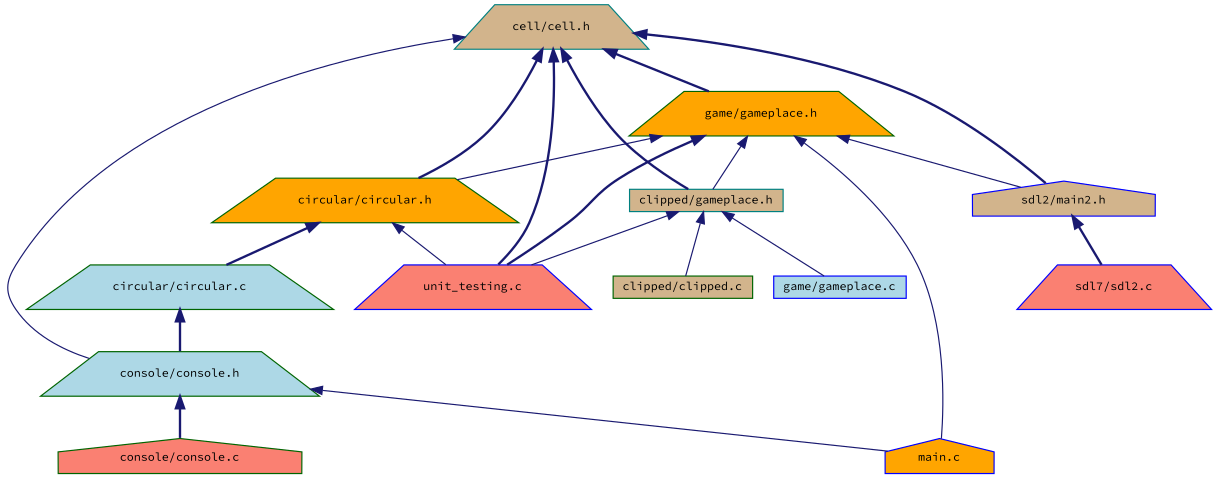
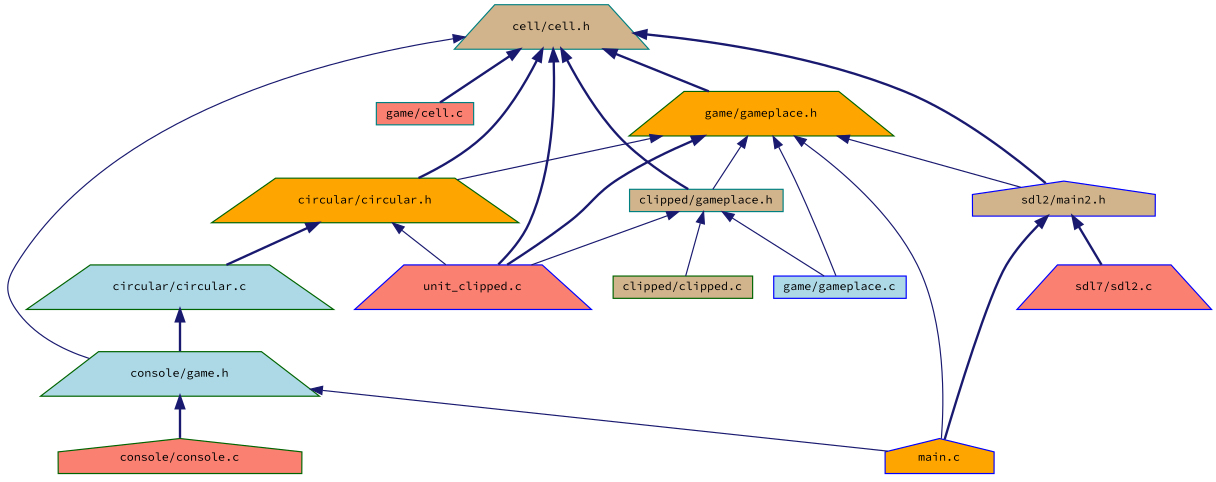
node "game/cell.c": added
edge "game/gameplace.c" -> "game/gameplace.h": added
node "unit_testing.c": label "unit_testing.c" -> "unit_clipped.c"
edge "main.c" -> "sdl2/main2.h": added
node "console/console.h": label "console/console.h" -> "console/game.h"
